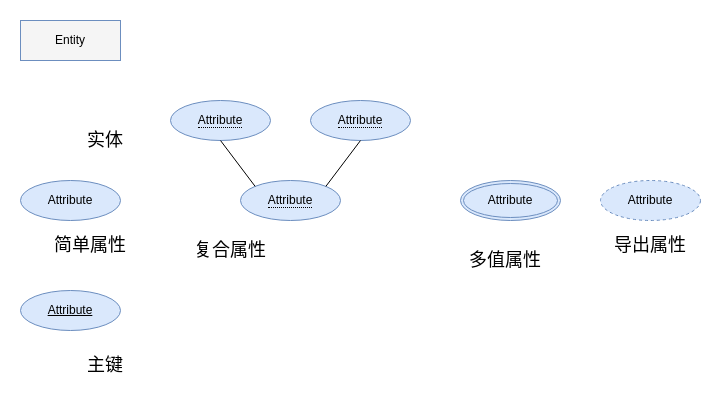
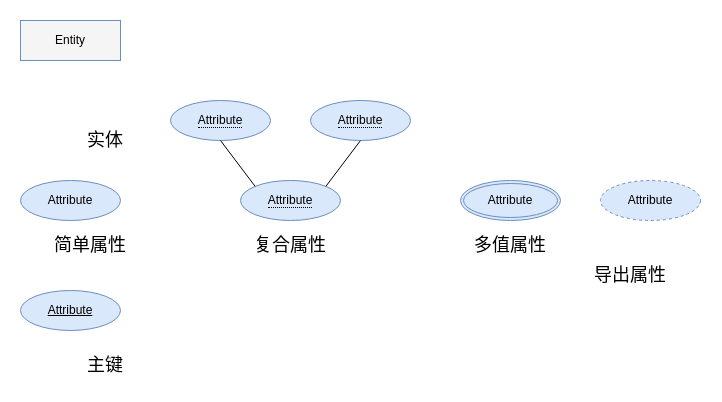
node "导出属性": moved (651, 246) -> (631, 276)
node "复合属性": moved (231, 251) -> (291, 246)
node "多值属性": moved (506, 261) -> (511, 246)
